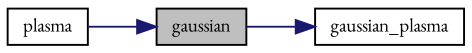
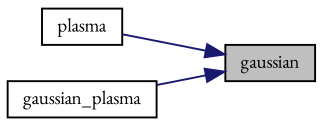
edge "gaussian" -> "gaussian_plasma": reversed
